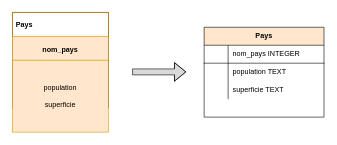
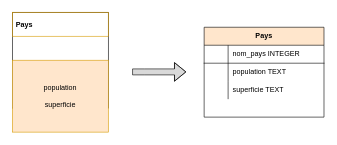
node "nom_pays": removed
